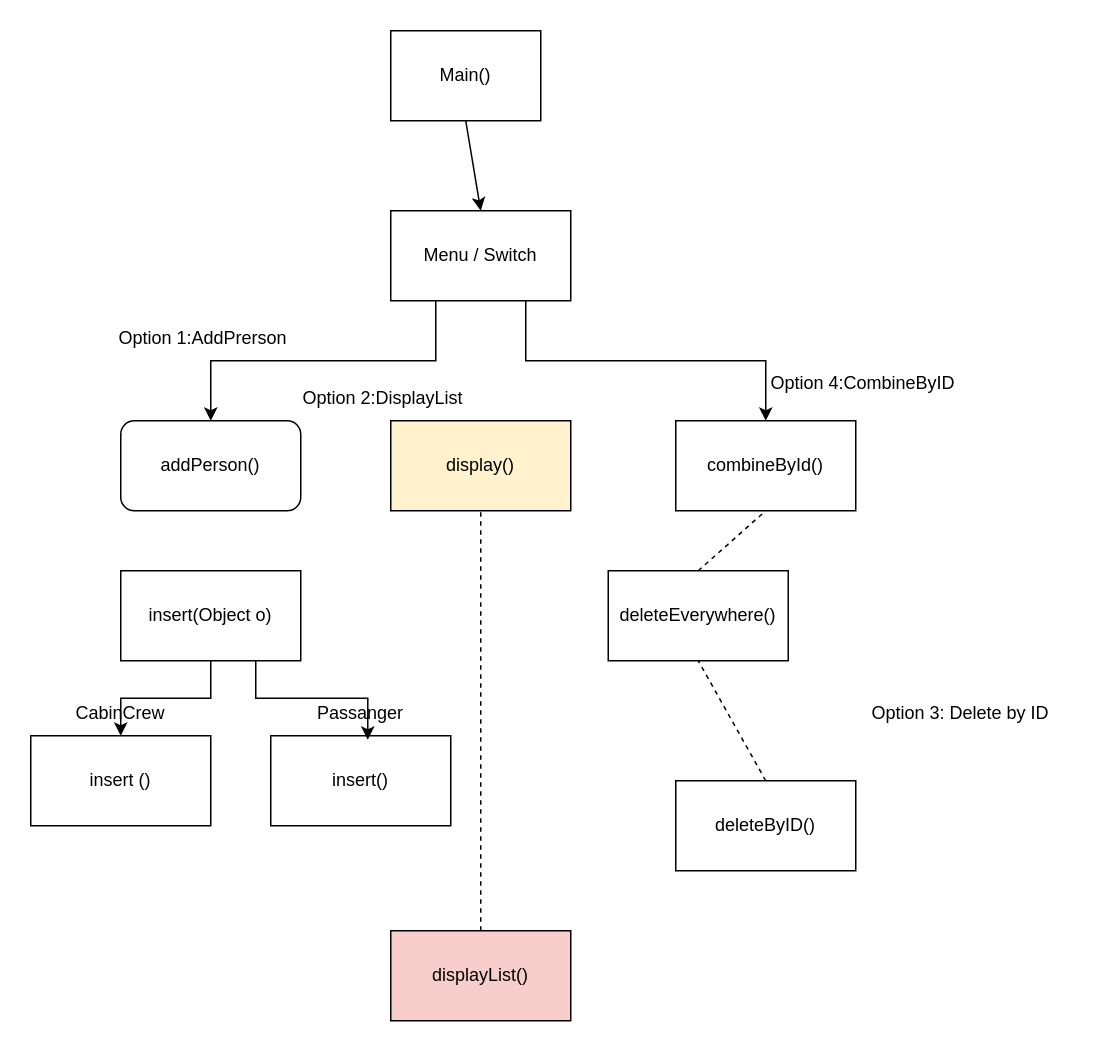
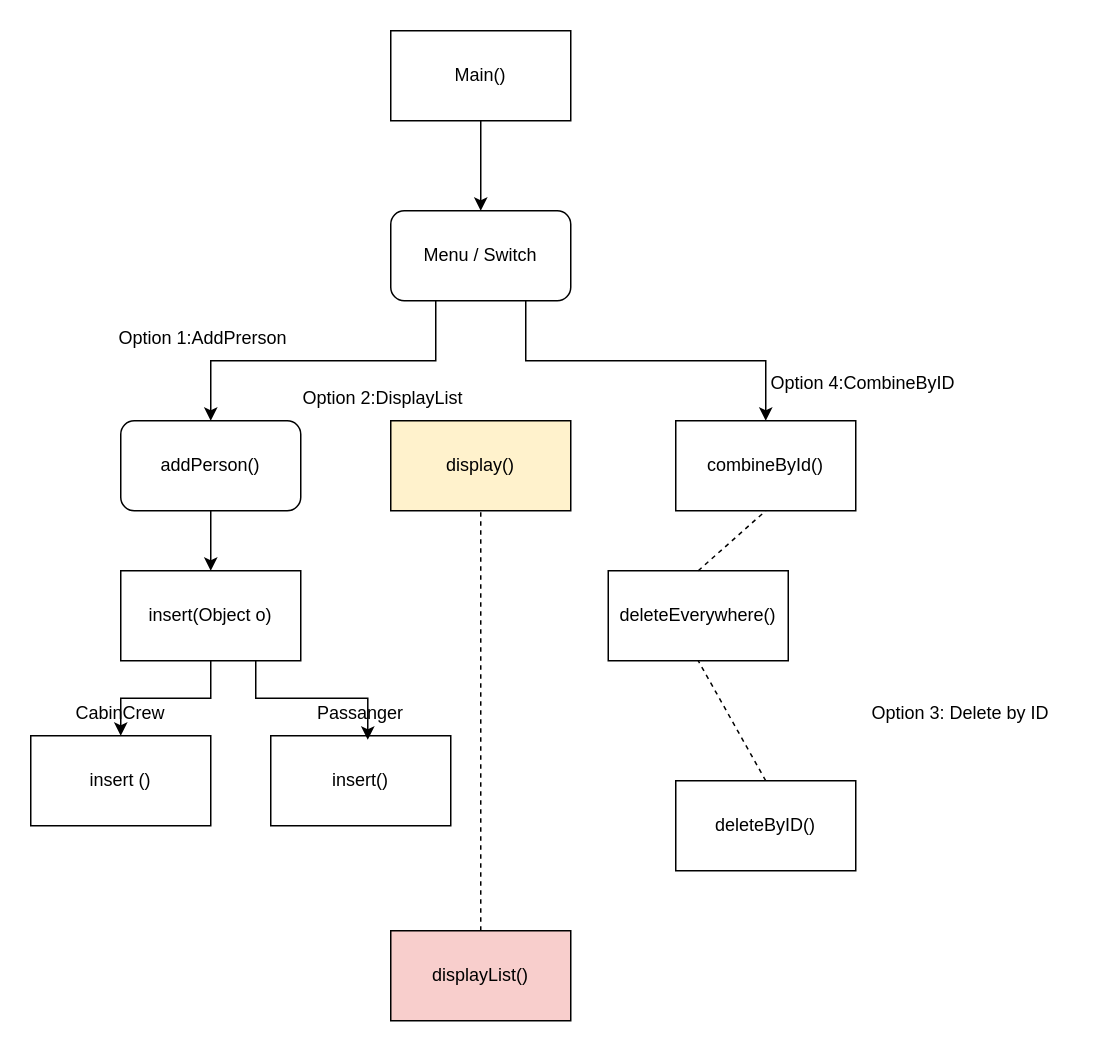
node "Main()": size 150x90 -> 180x90
node "Menu / Switch": shape rectangle -> rounded rectangle
edge "addPerson()" -> "insert(Object o)": added
